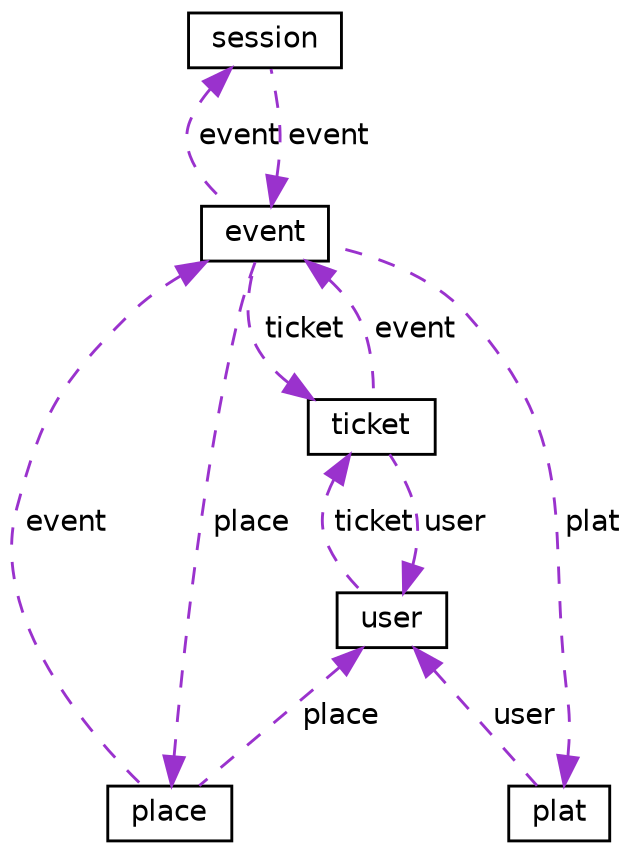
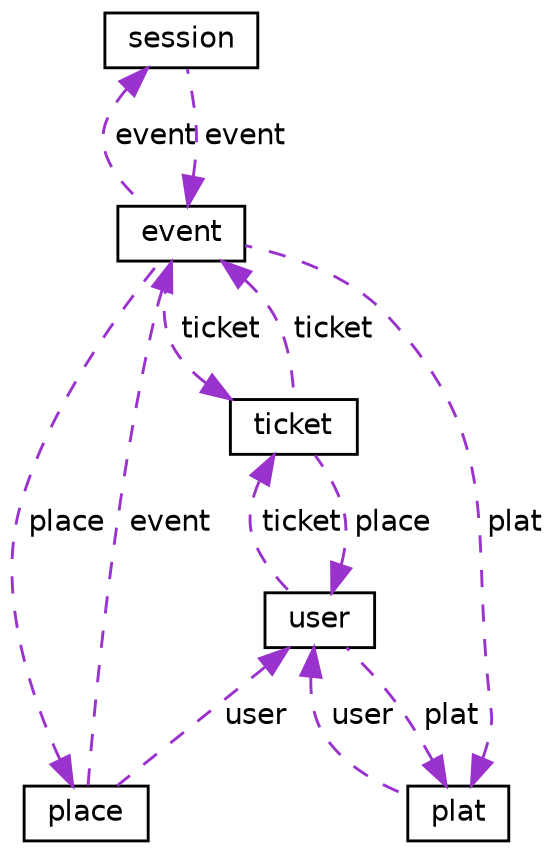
edge "ticket" -> "event": label " event" -> " ticket"
edge "ticket" -> "user": label " user" -> " place"
edge "user" -> "plat": added, label "plat"
edge "place" -> "user": label " place" -> " user"
